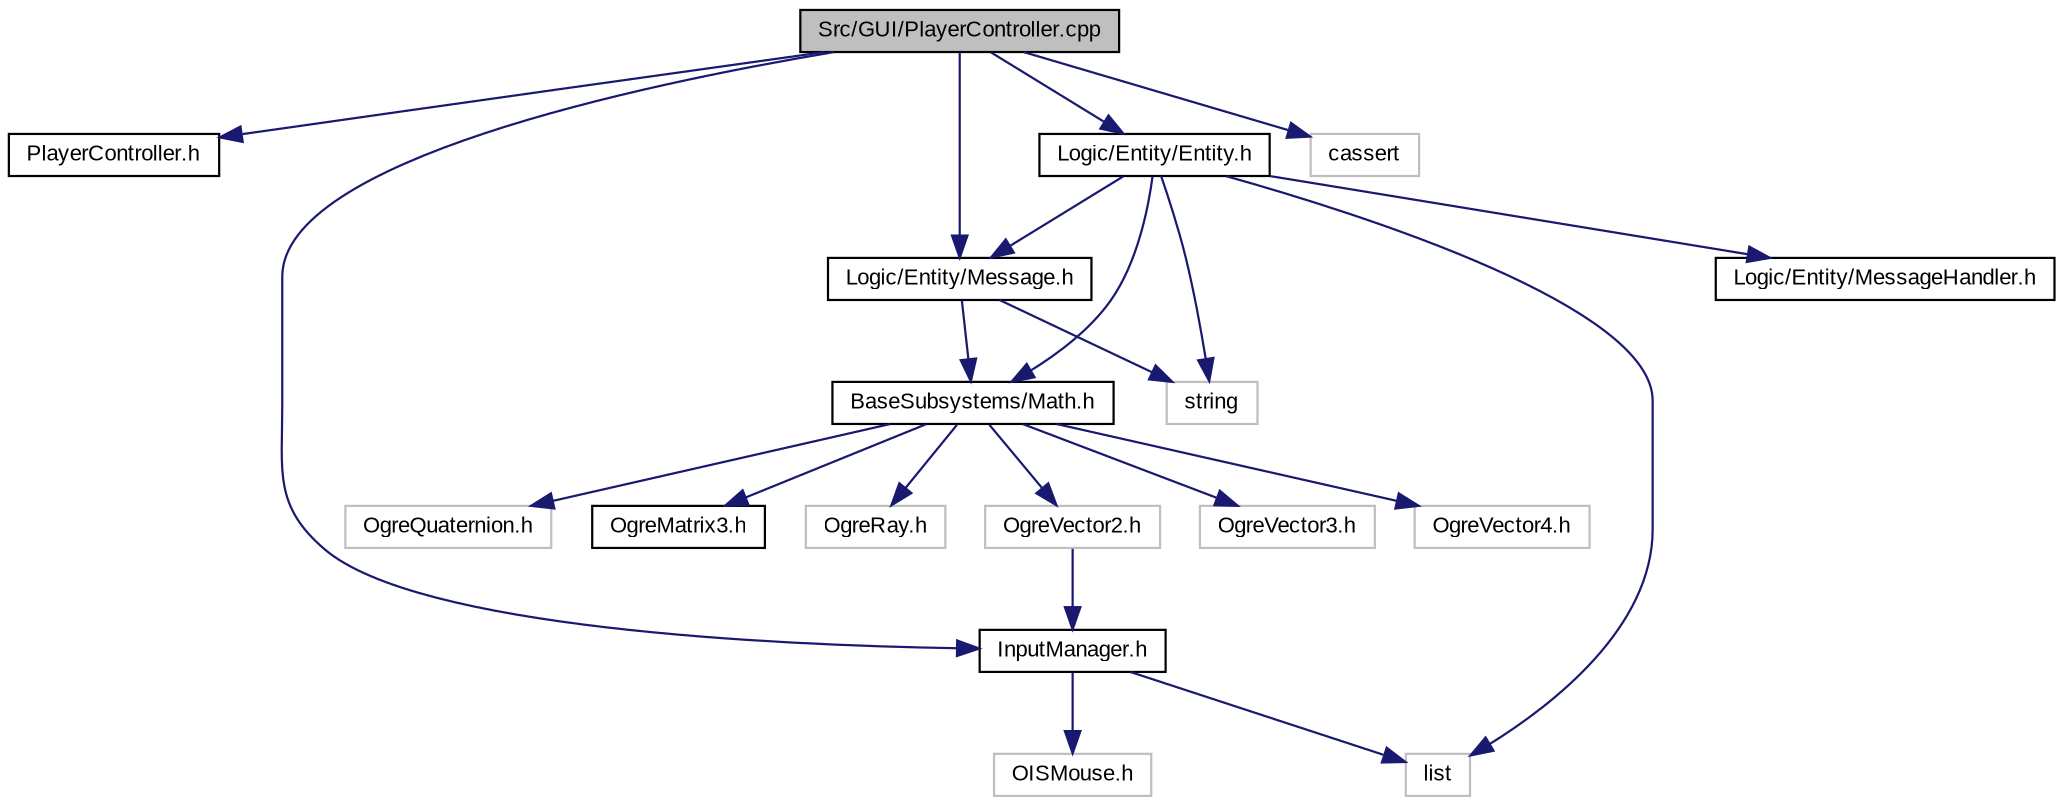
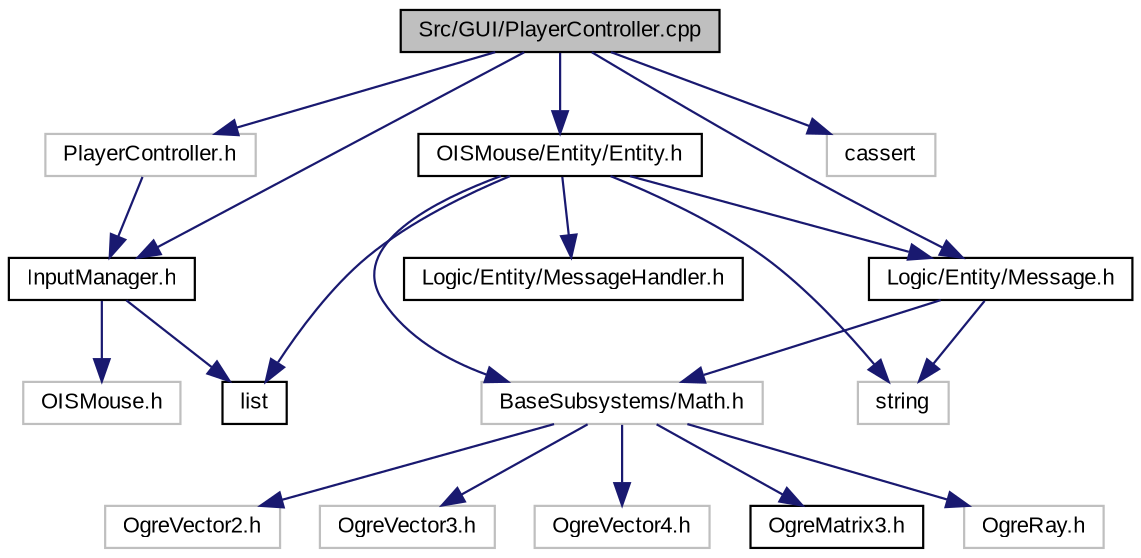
node "PlayerController.h": color black -> grey75
node "Logic/Entity/Entity.h": label "Logic/Entity/Entity.h" -> "OISMouse/Entity/Entity.h"
node "BaseSubsystems/Math.h": color black -> grey75
node "OgreQuaternion.h": removed
edge "OgreVector2.h" -> "InputManager.h": now "PlayerController.h" -> "InputManager.h"
node "list": color grey75 -> black
